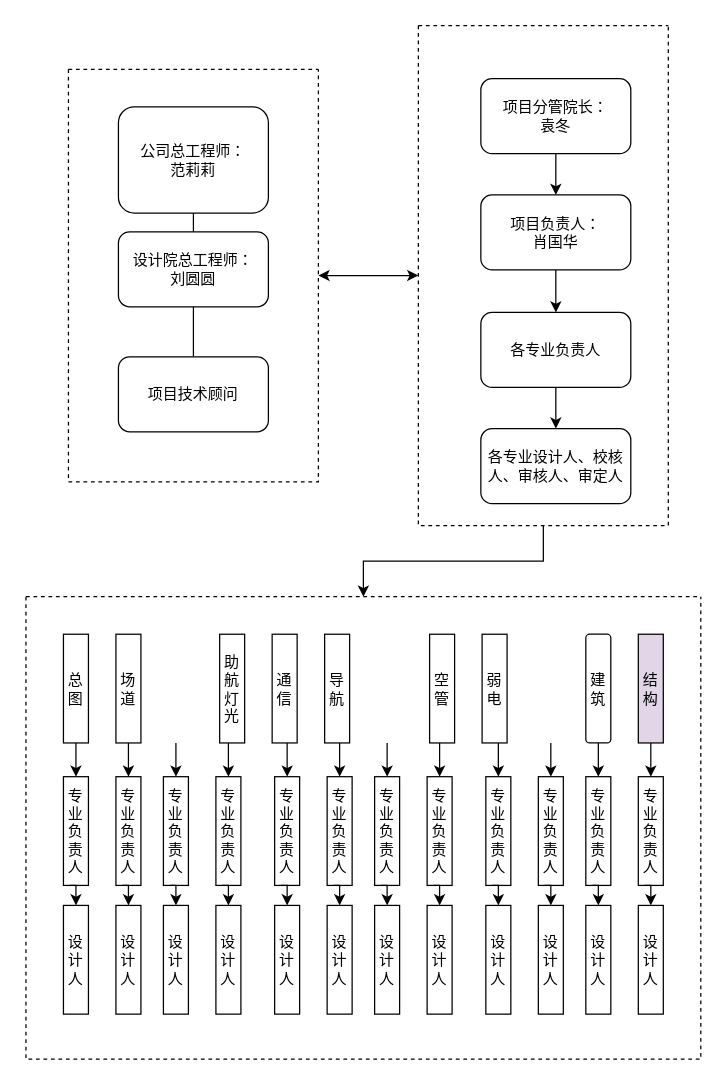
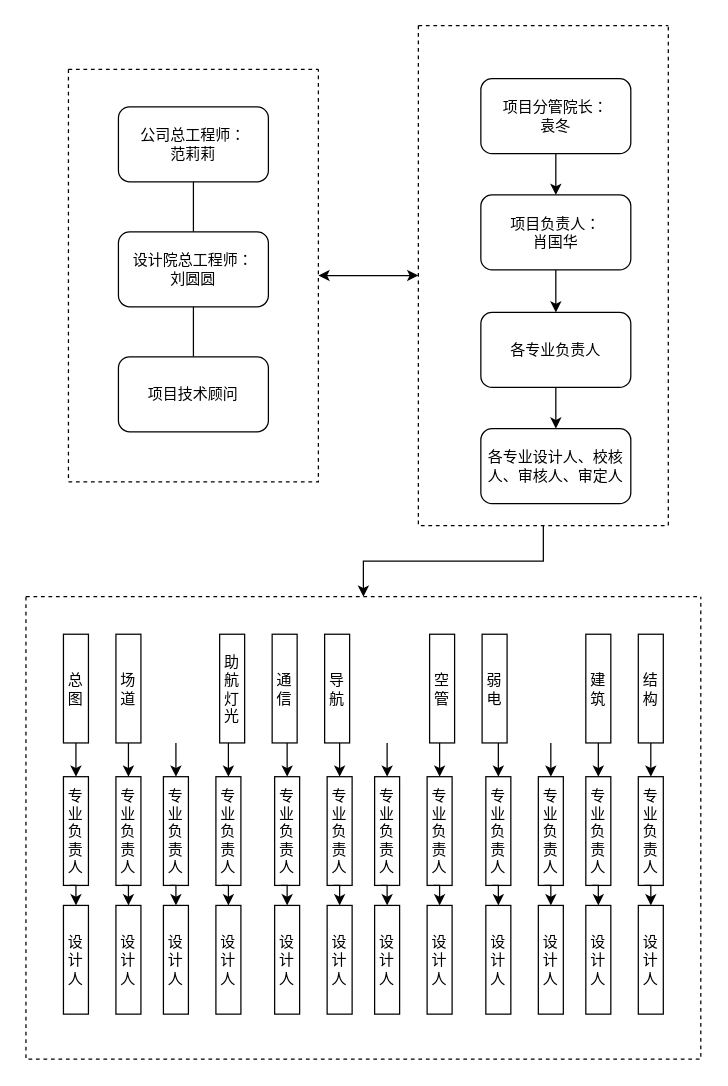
node "公司总工程师： 范莉莉": size 150x106 -> 150x75
node "建筑": shape rounded rectangle -> rectangle
node "结构": fillcolor #e1d5e7 -> #ffffff
